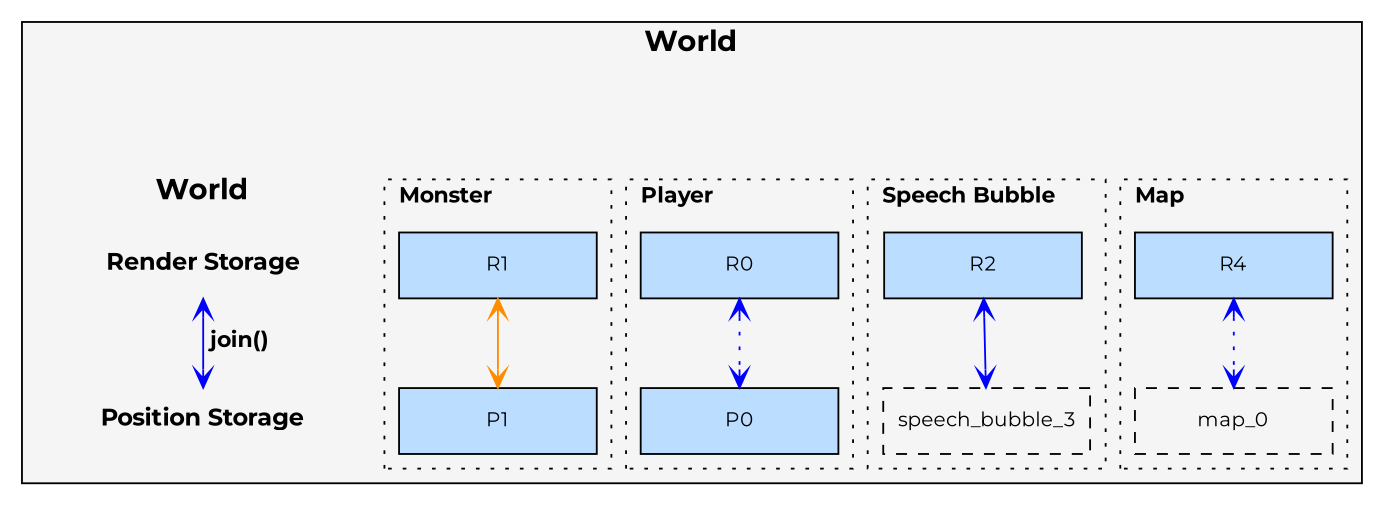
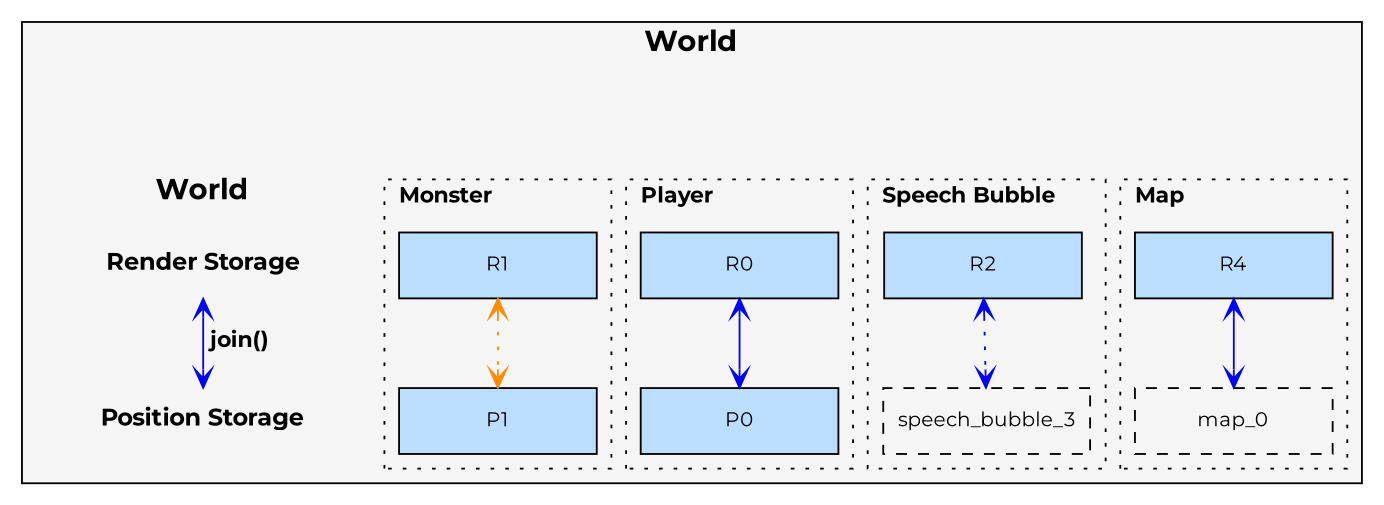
edge "R1" -- "P1": style solid -> dotted
edge "R0" -- "P0": style dotted -> solid
edge "R2" -- "speech_bubble_3": style solid -> dotted
edge "R4" -- "map_0": style dotted -> solid
